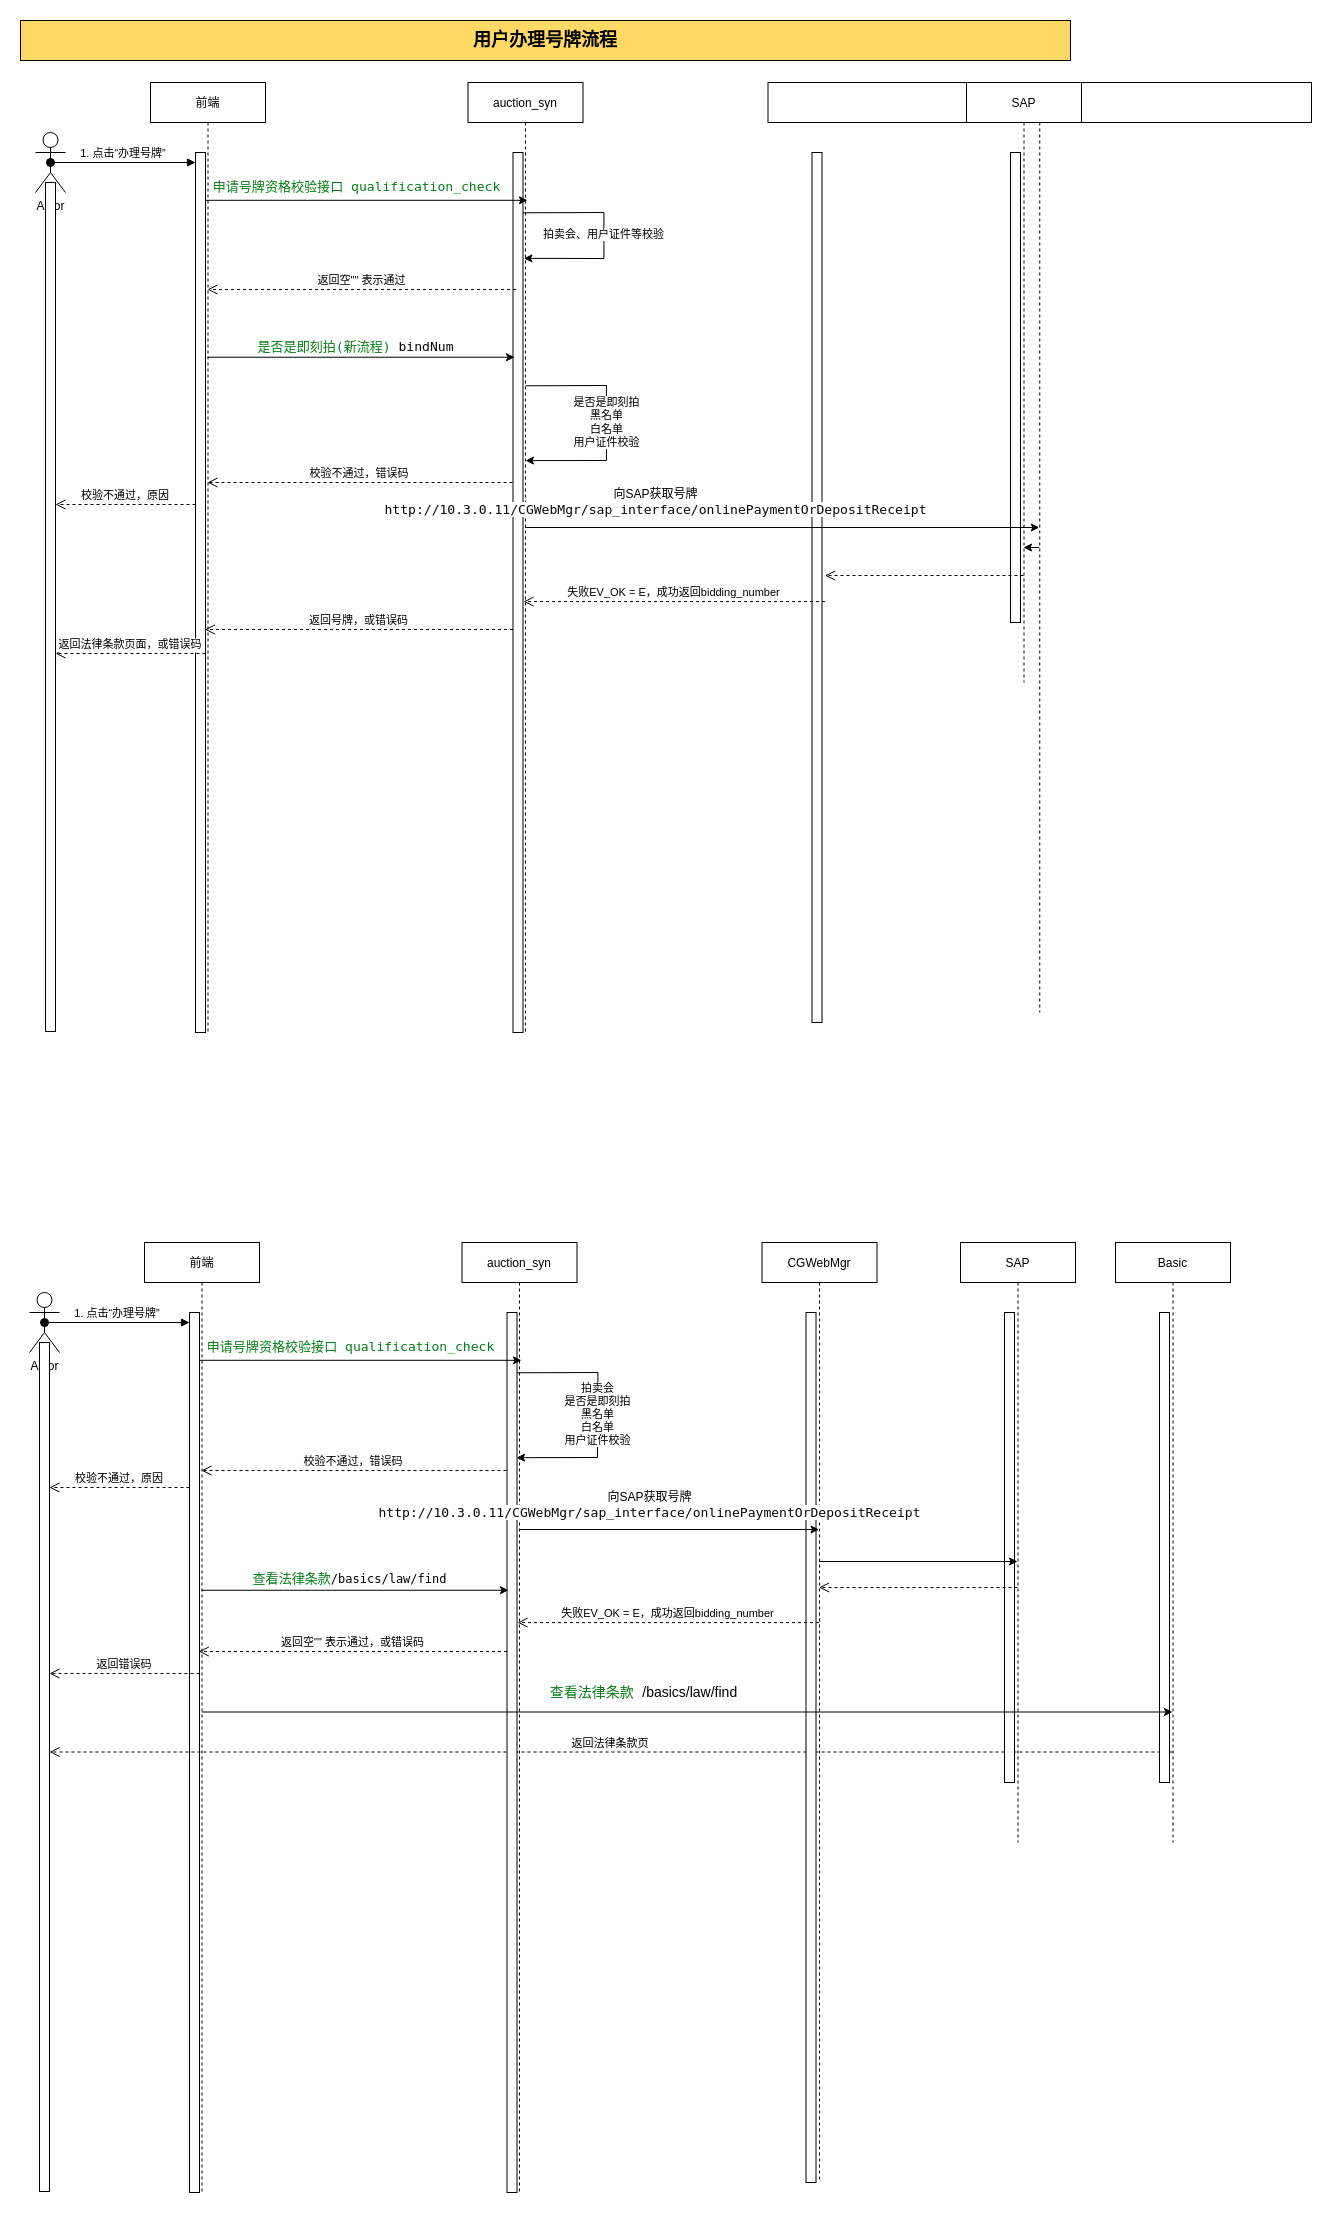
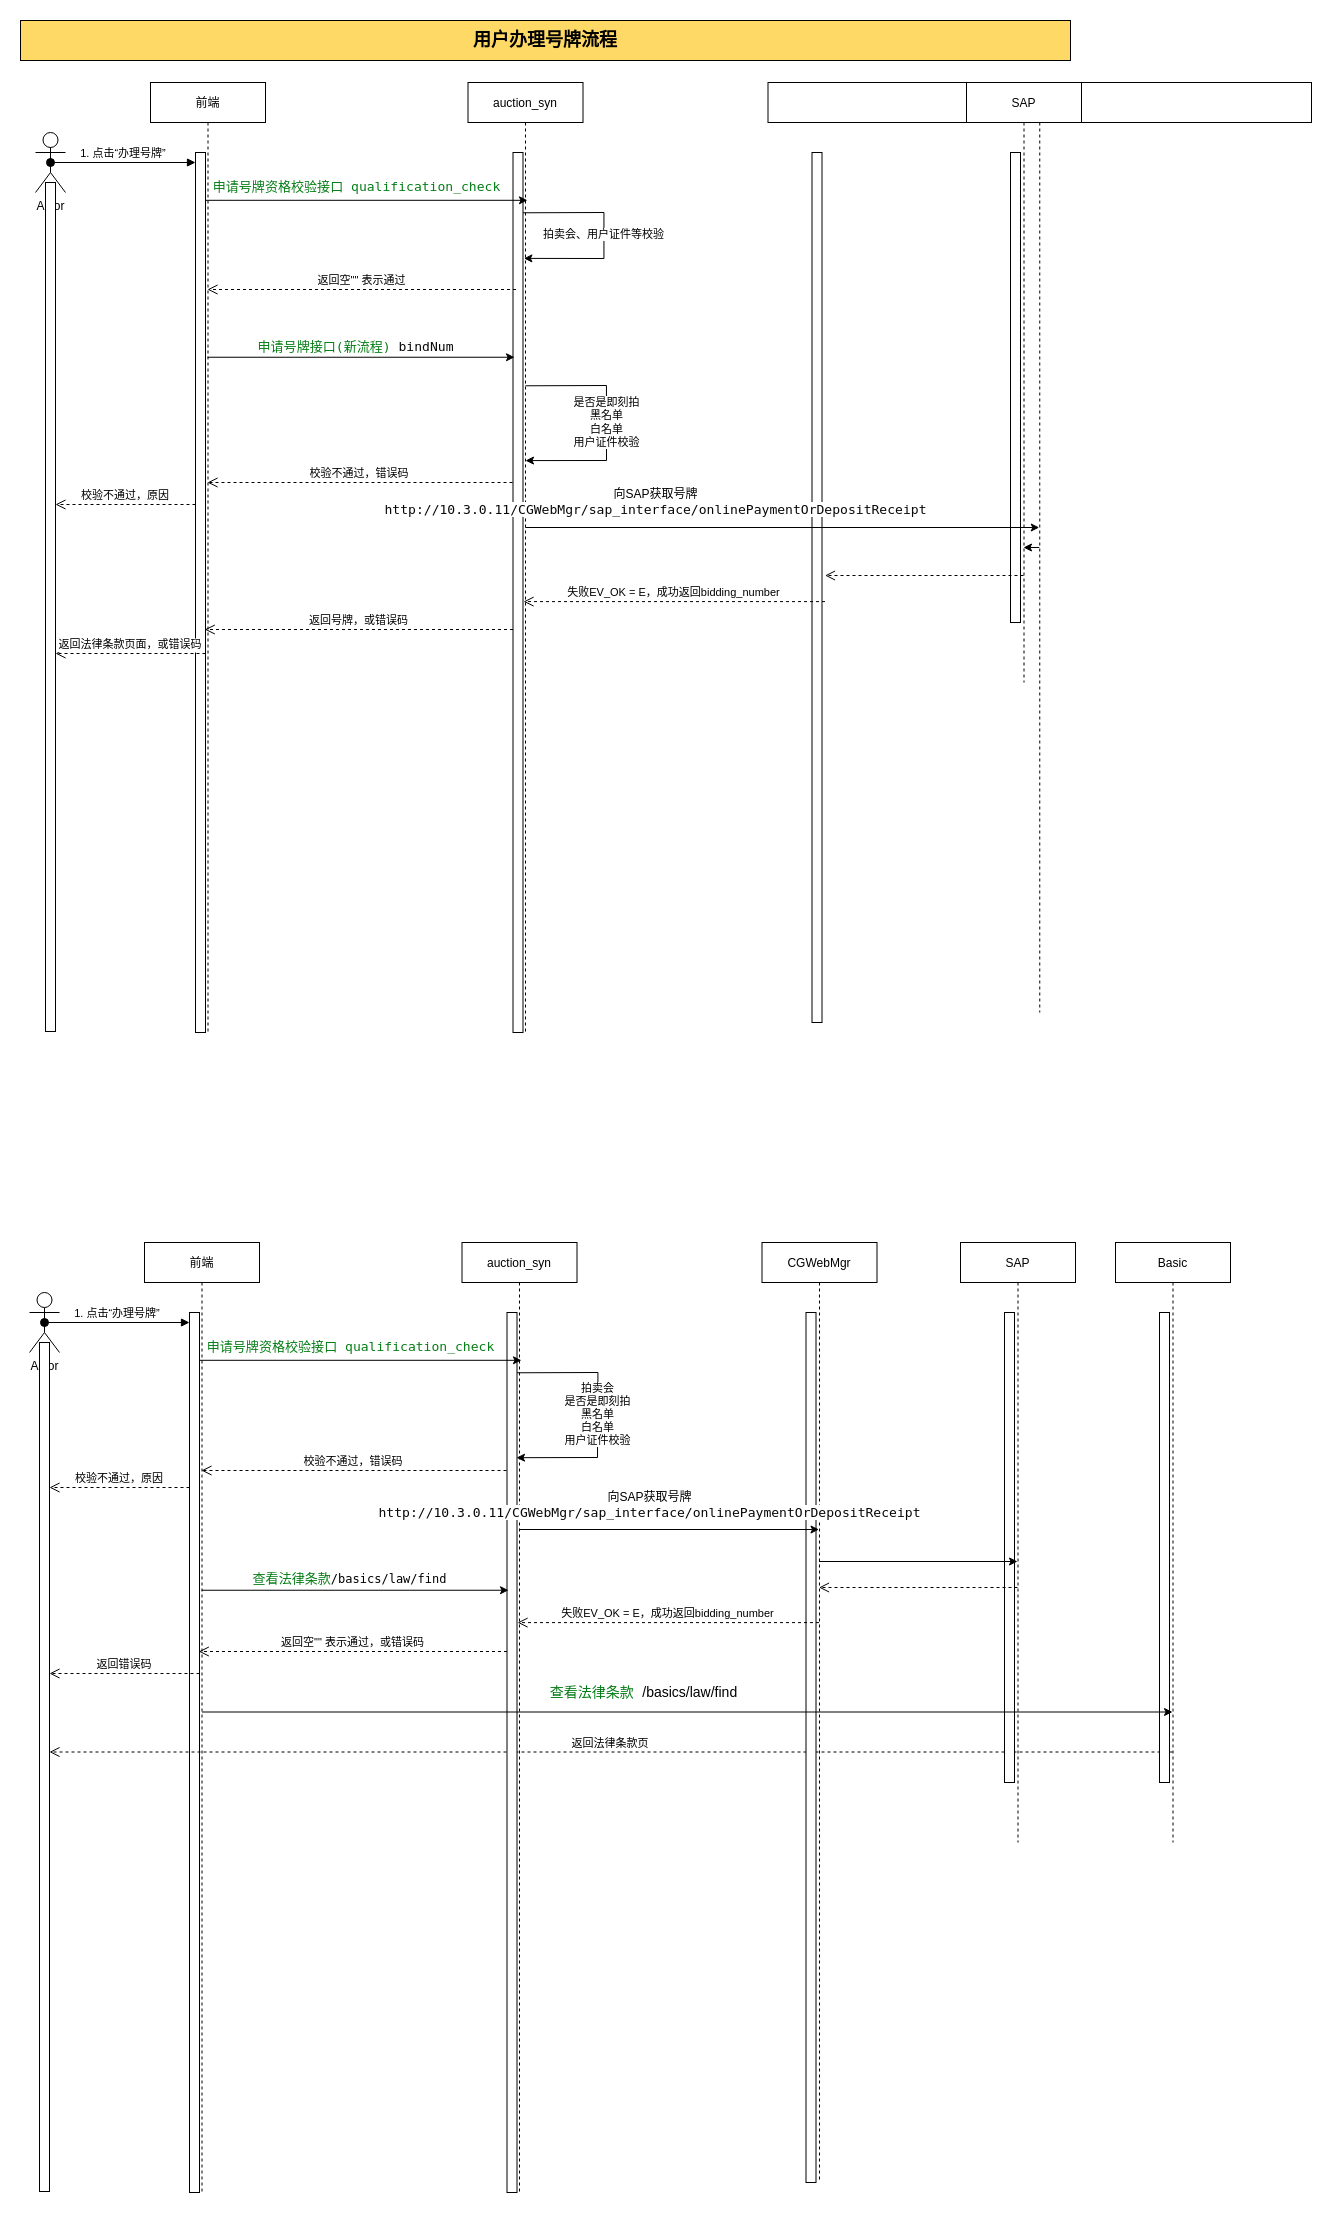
node "是否是即刻拍(新流程) bindNum": label "是否是即刻拍(新流程) bindNum" -> "申请号牌接口(新流程) bindNum"
